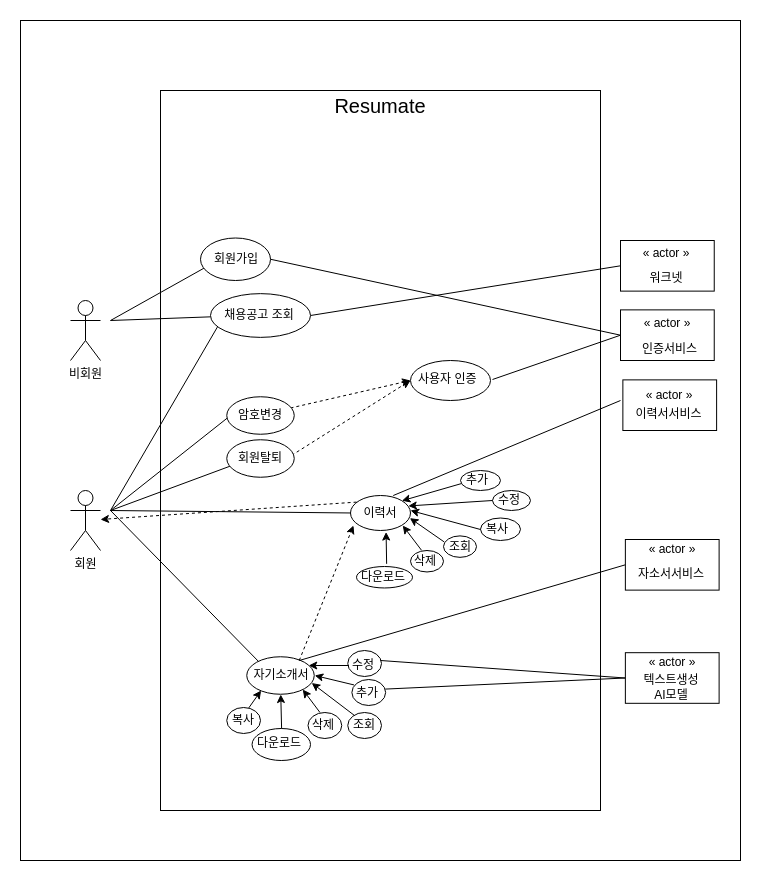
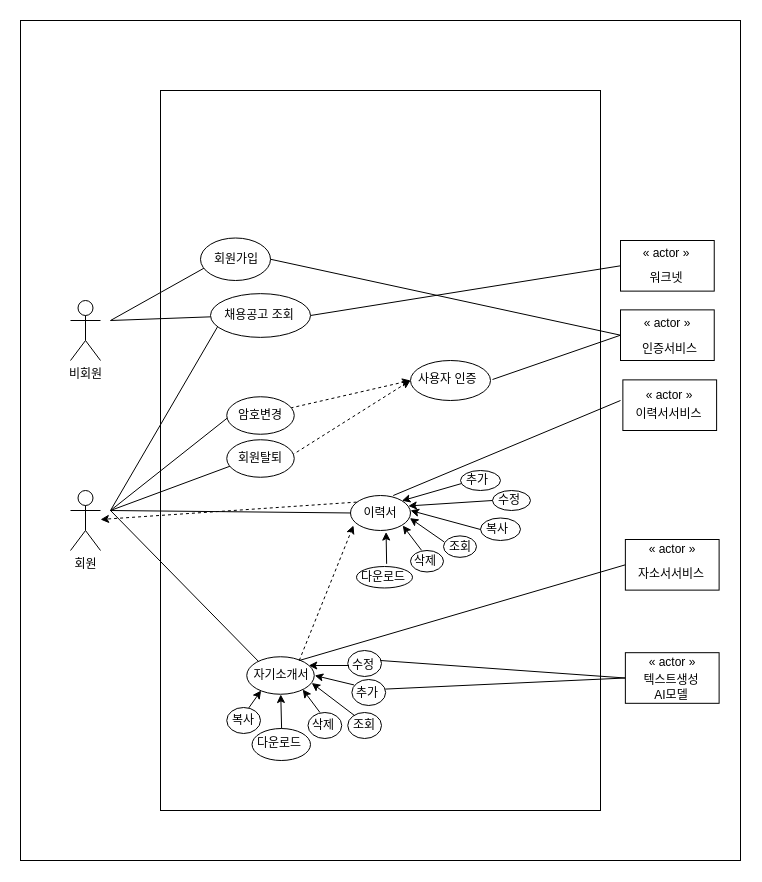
node "Resumate": removed
